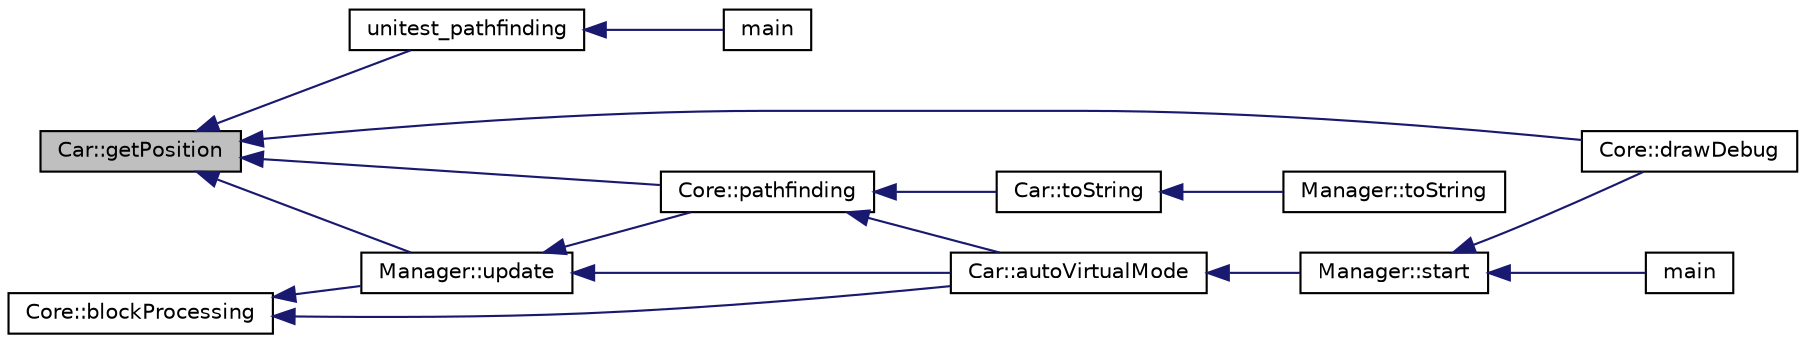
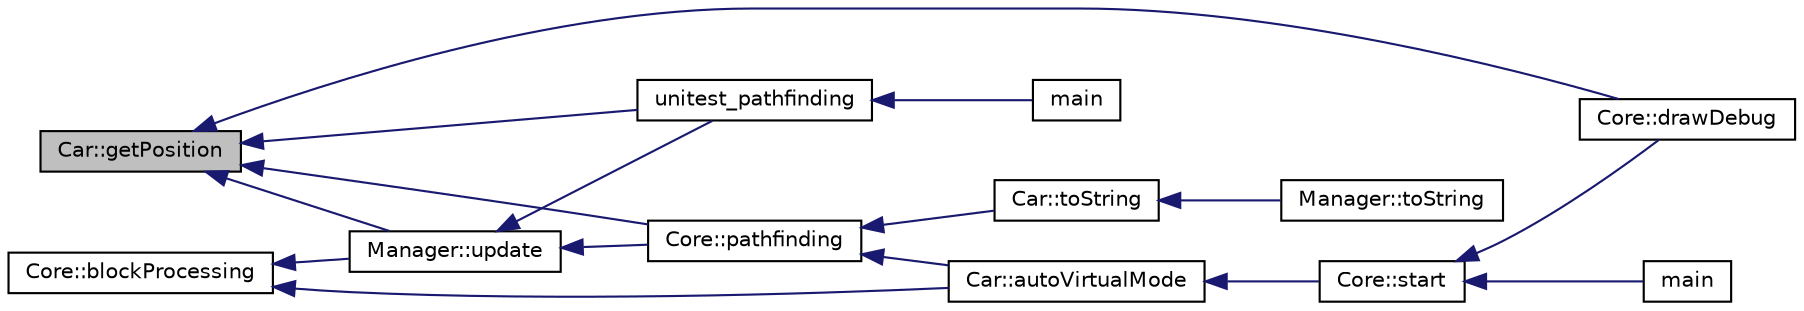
edge "Car::autoVirtualMode" -> "Manager::update": now "unitest_pathfinding" -> "Manager::update"
node "Manager::start": label "Manager::start" -> "Core::start"
